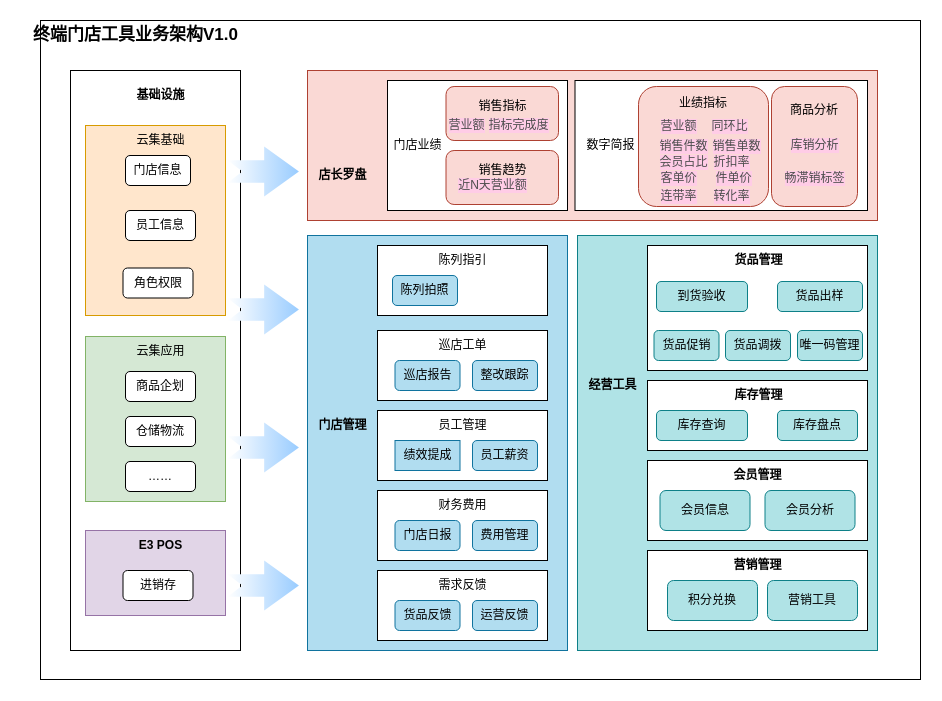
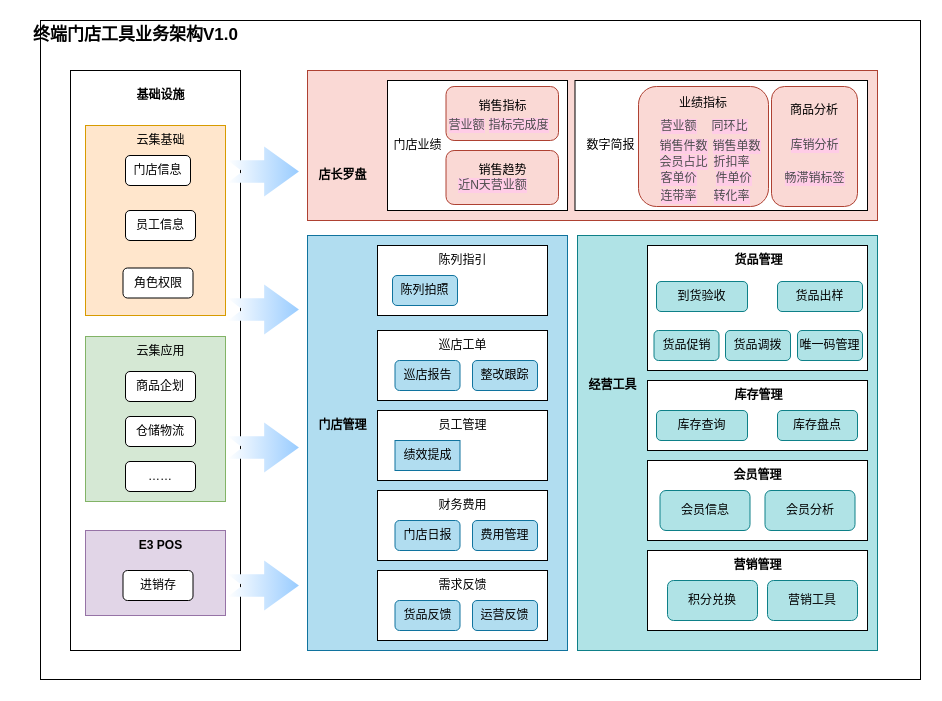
node "员工薪资": removed
